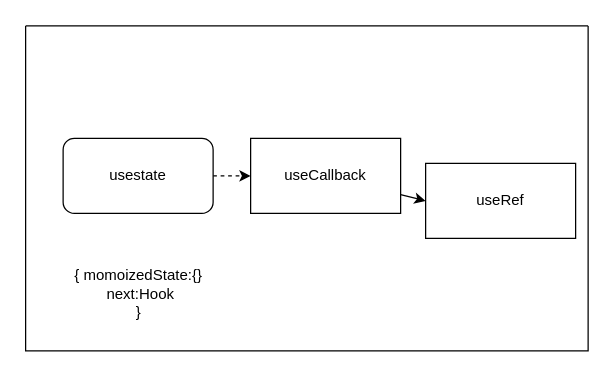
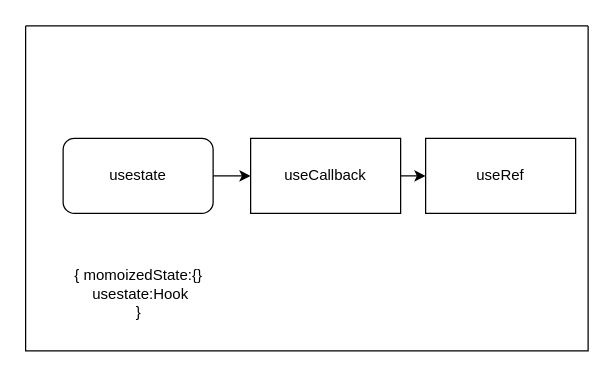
edge "usestate" -> "useCallback": style dashed -> solid
node "useRef": moved (501, 201) -> (501, 176)
node "{ momoizedState:{} next:Hook }": label "{ momoizedState:{} next:Hook }" -> "{ momoizedState:{} usestate:Hook }"
